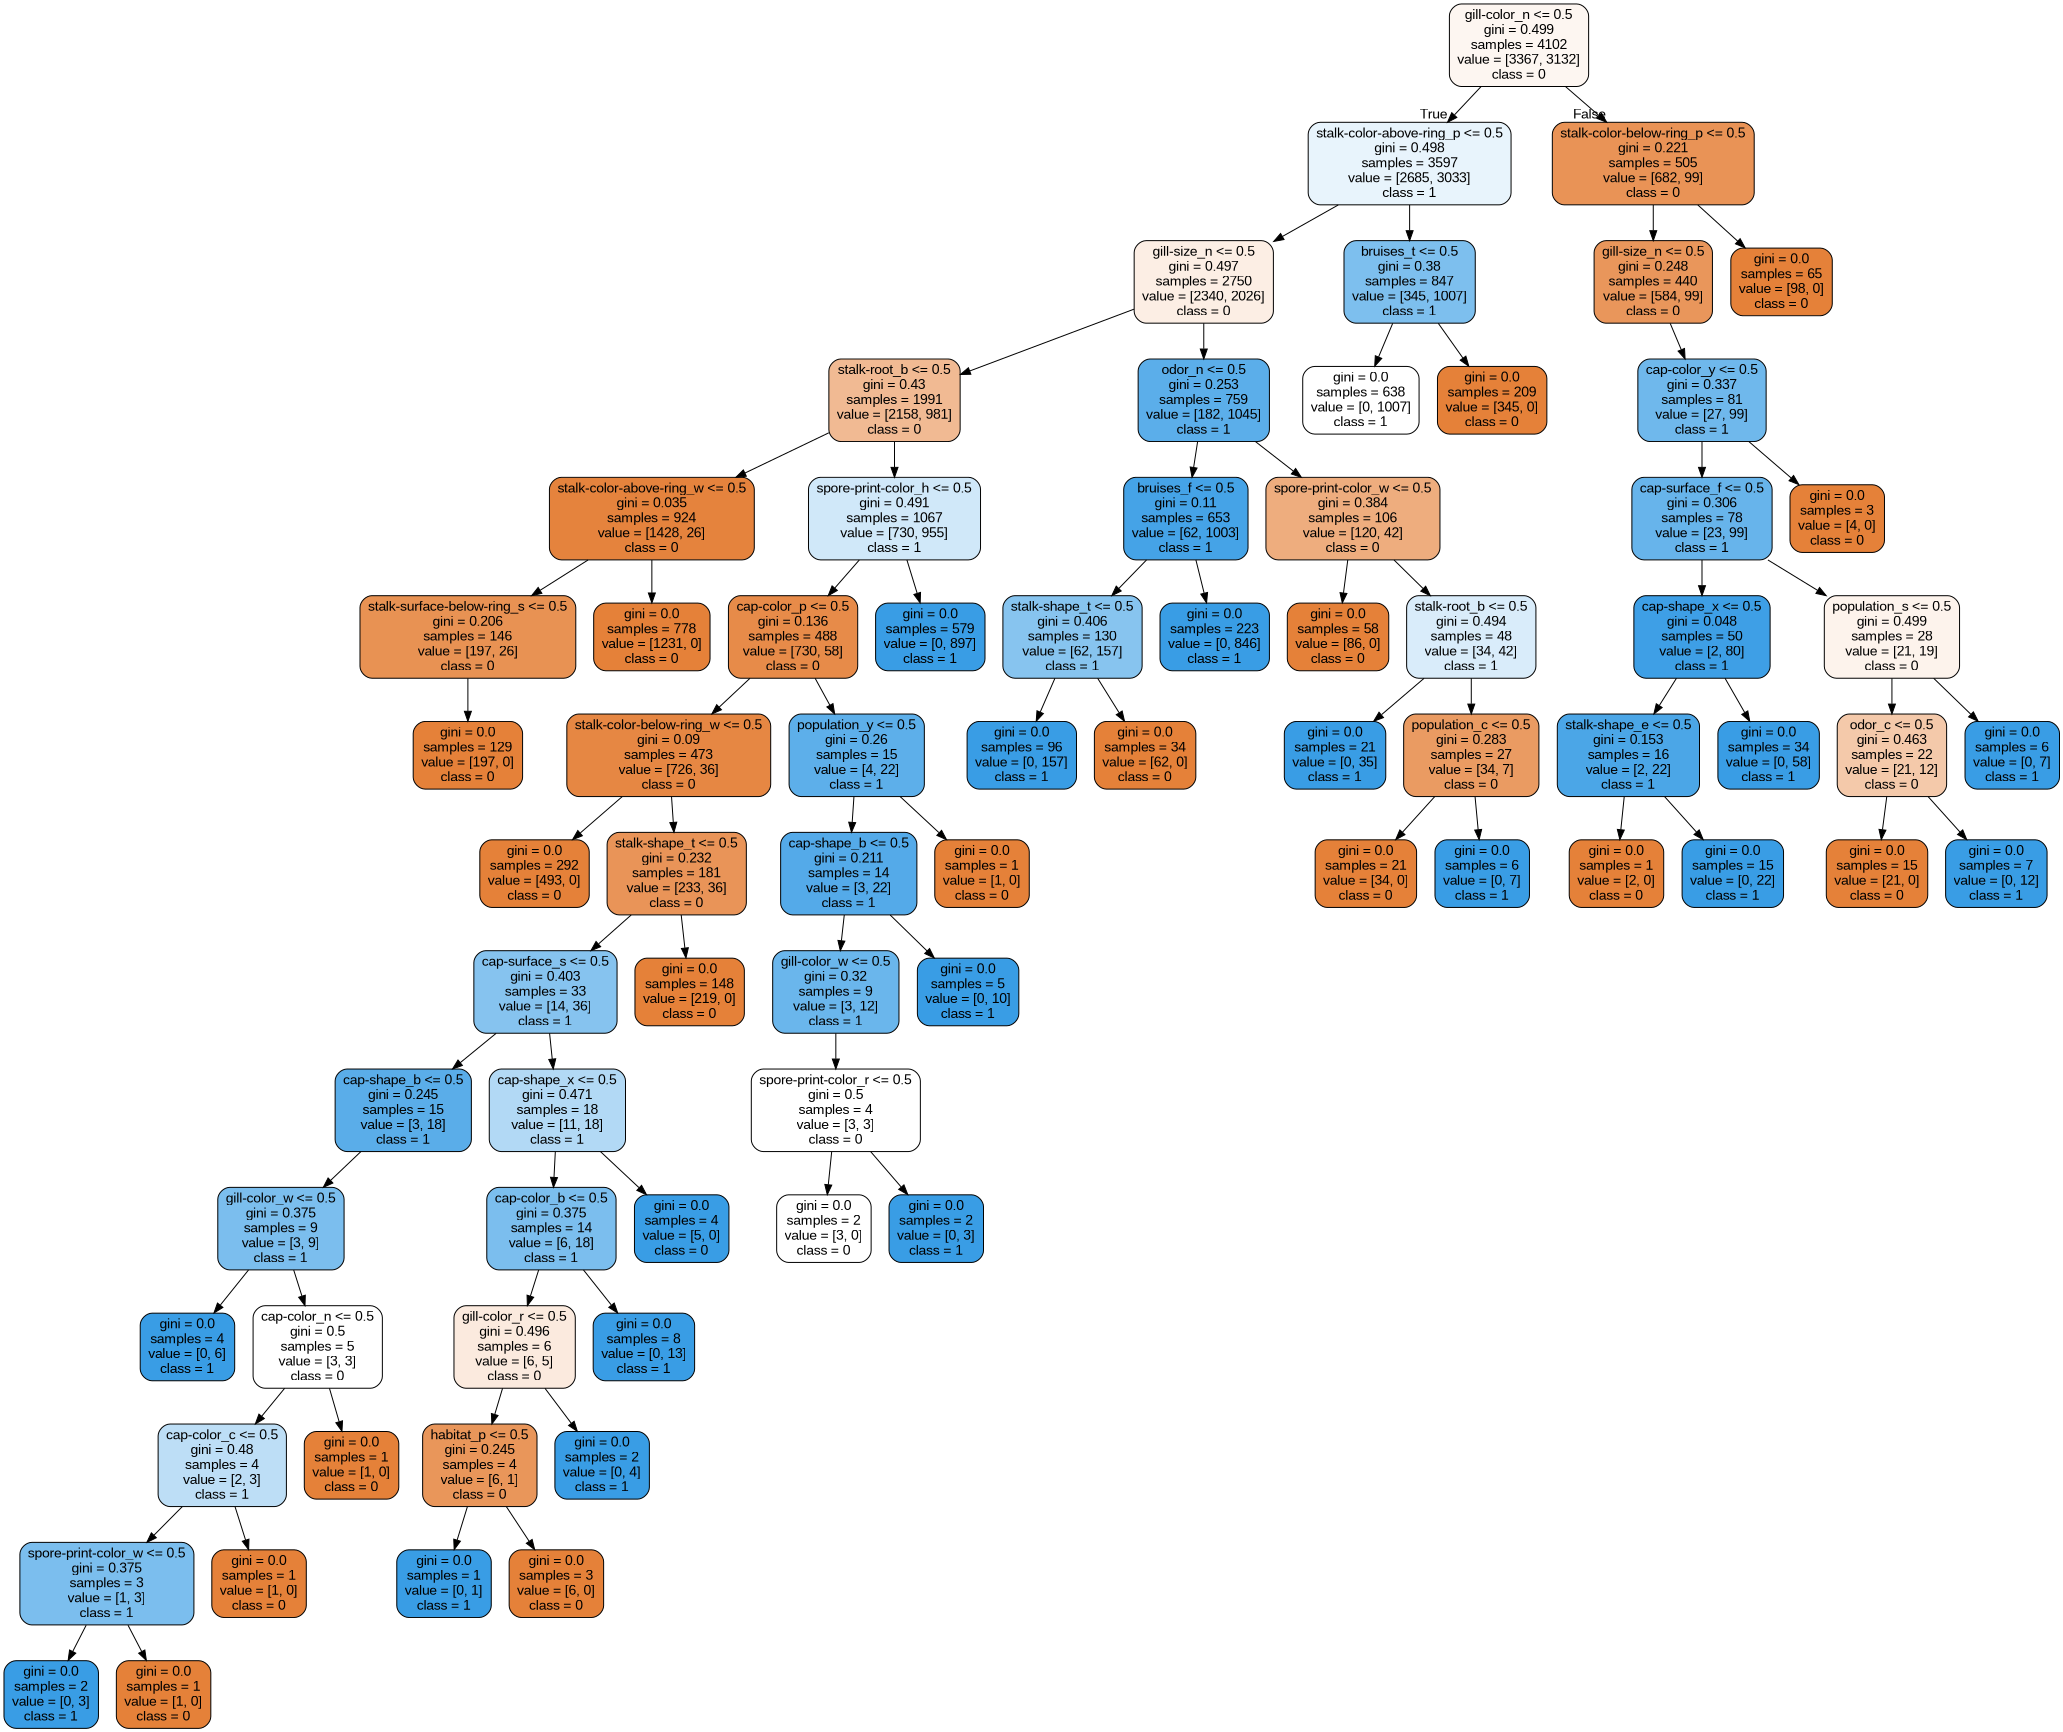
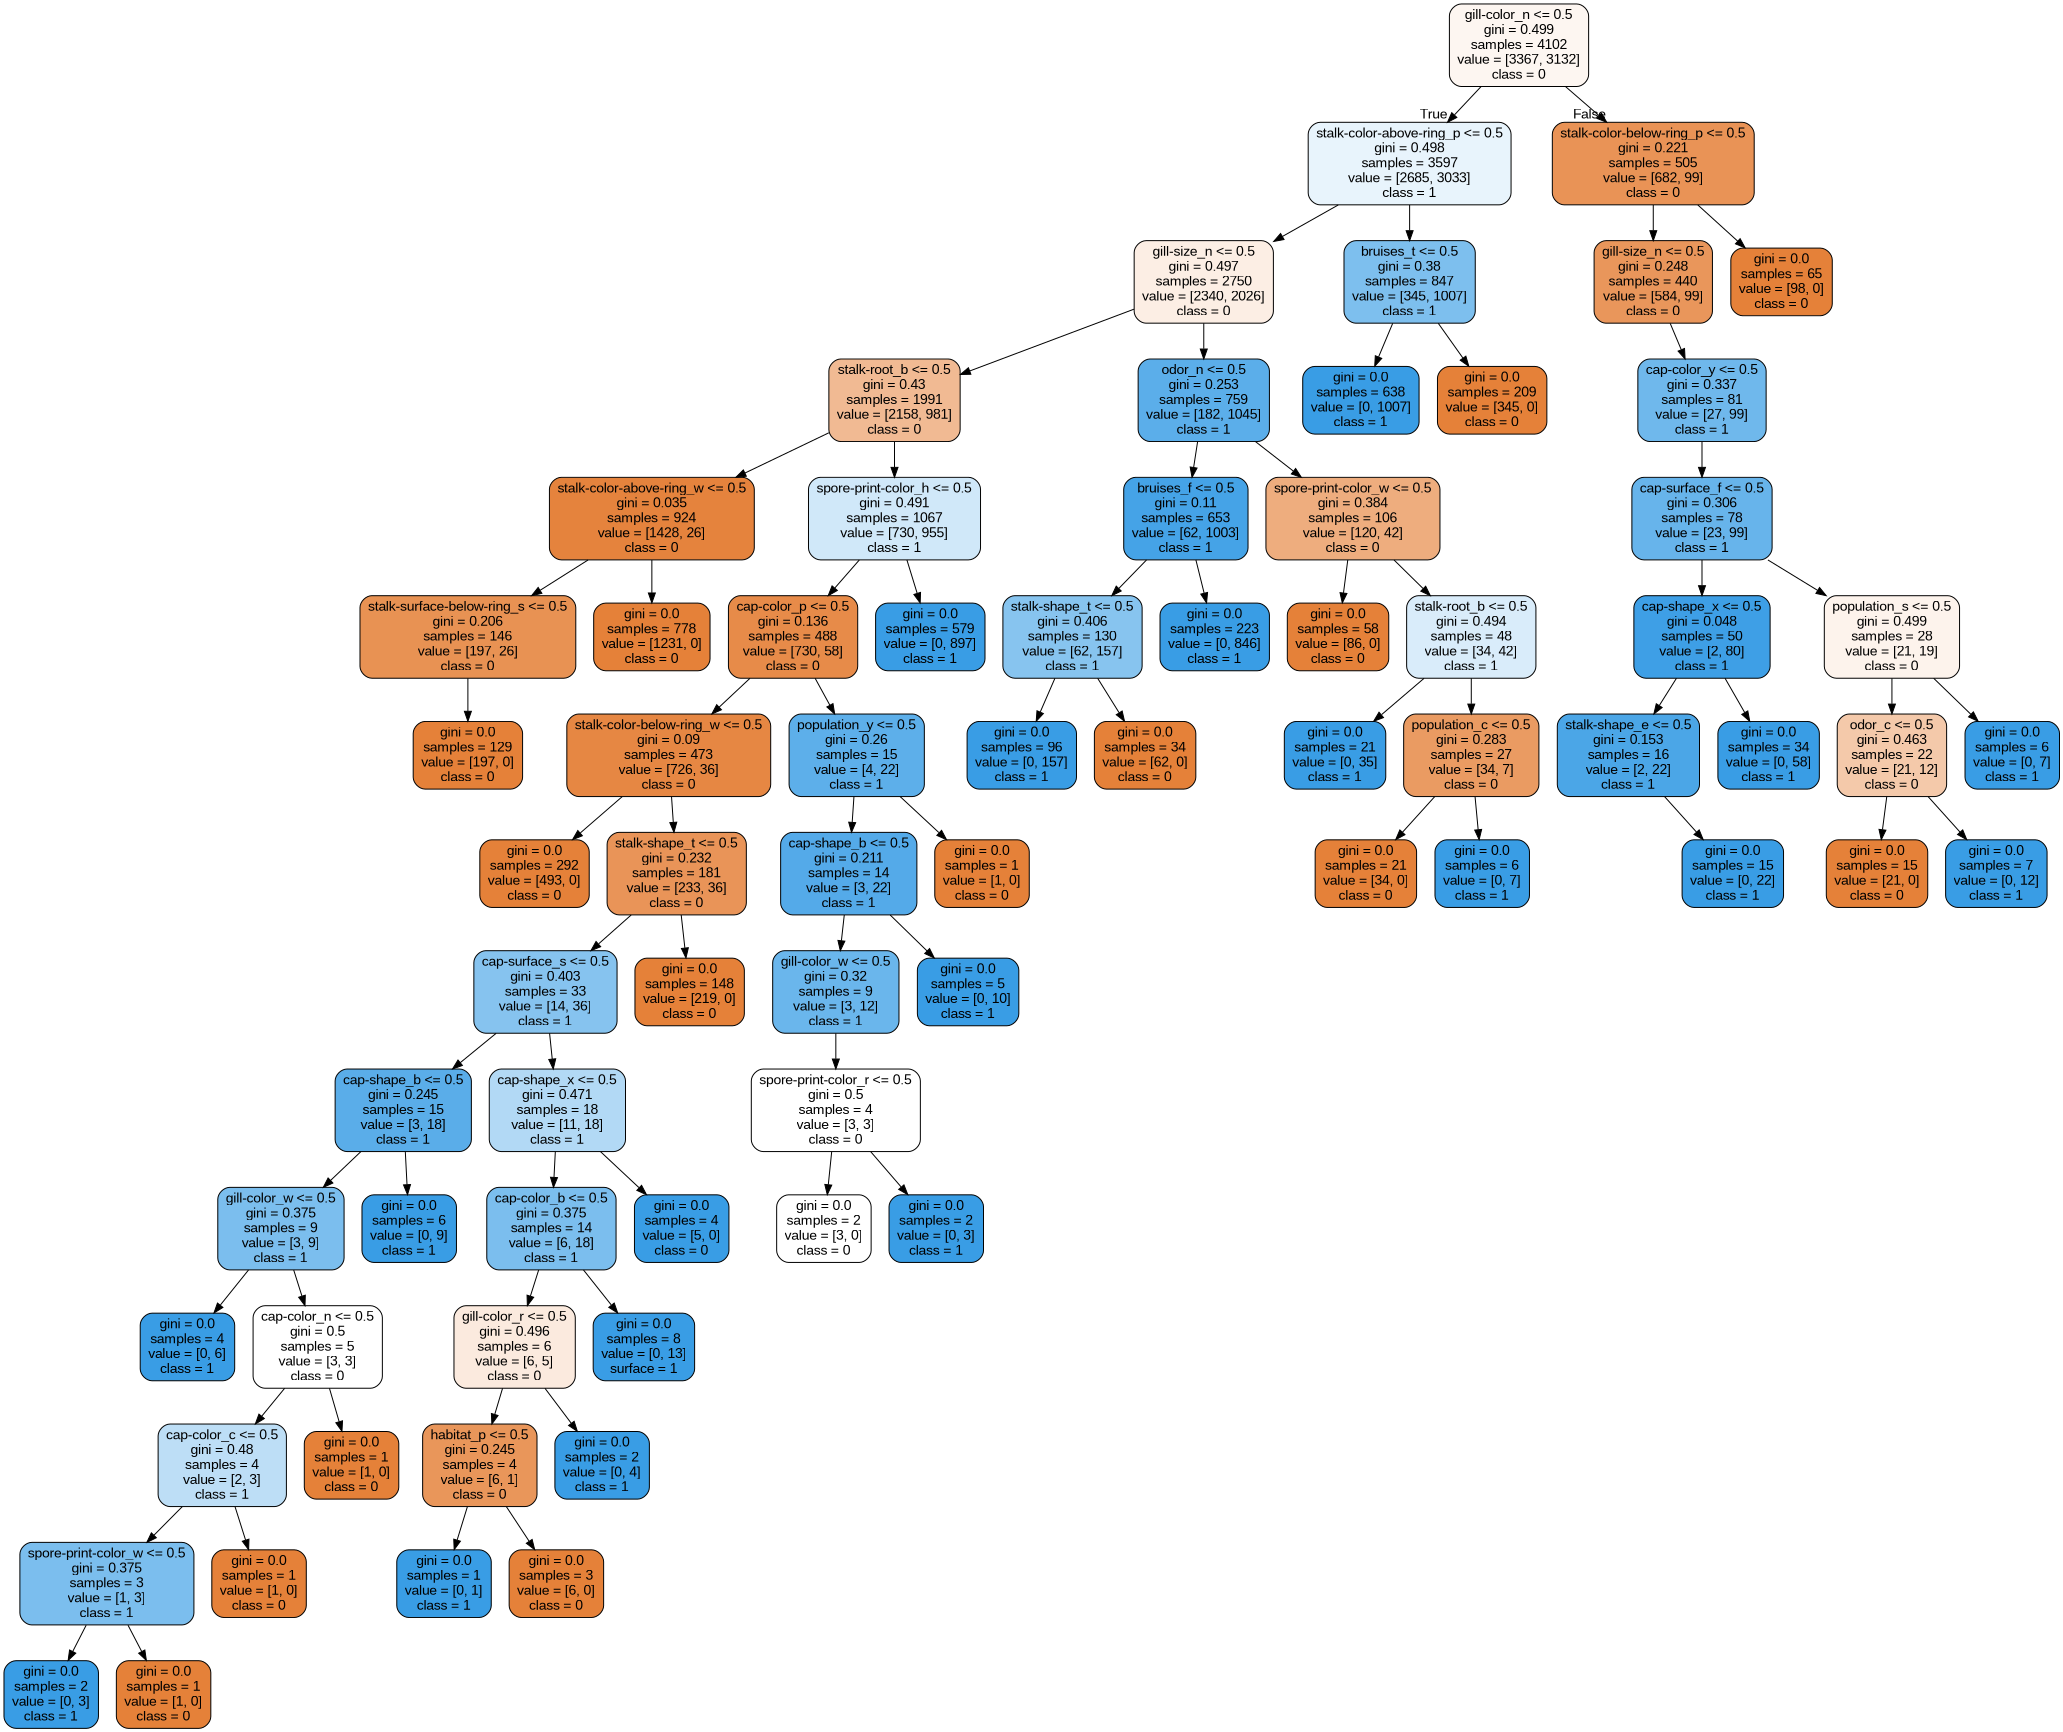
node "gini = 0.0 samples = 638 value = [0, 1007] class = 1": fillcolor #ffffff -> #399de5
node "gini = 0.0 samples = 3 value = [4, 0] class = 0": removed
node "gini = 0.0 samples = 1 value = [2, 0] class = 0": removed
node "gini = 0.0 samples = 6 value = [0, 9] class = 1": added
node "gini = 0.0 samples = 8 value = [0, 13] class = 1": label "gini = 0.0 samples = 8 value = [0, 13] class = 1" -> "gini = 0.0 samples = 8 value = [0, 13] surface = 1"
